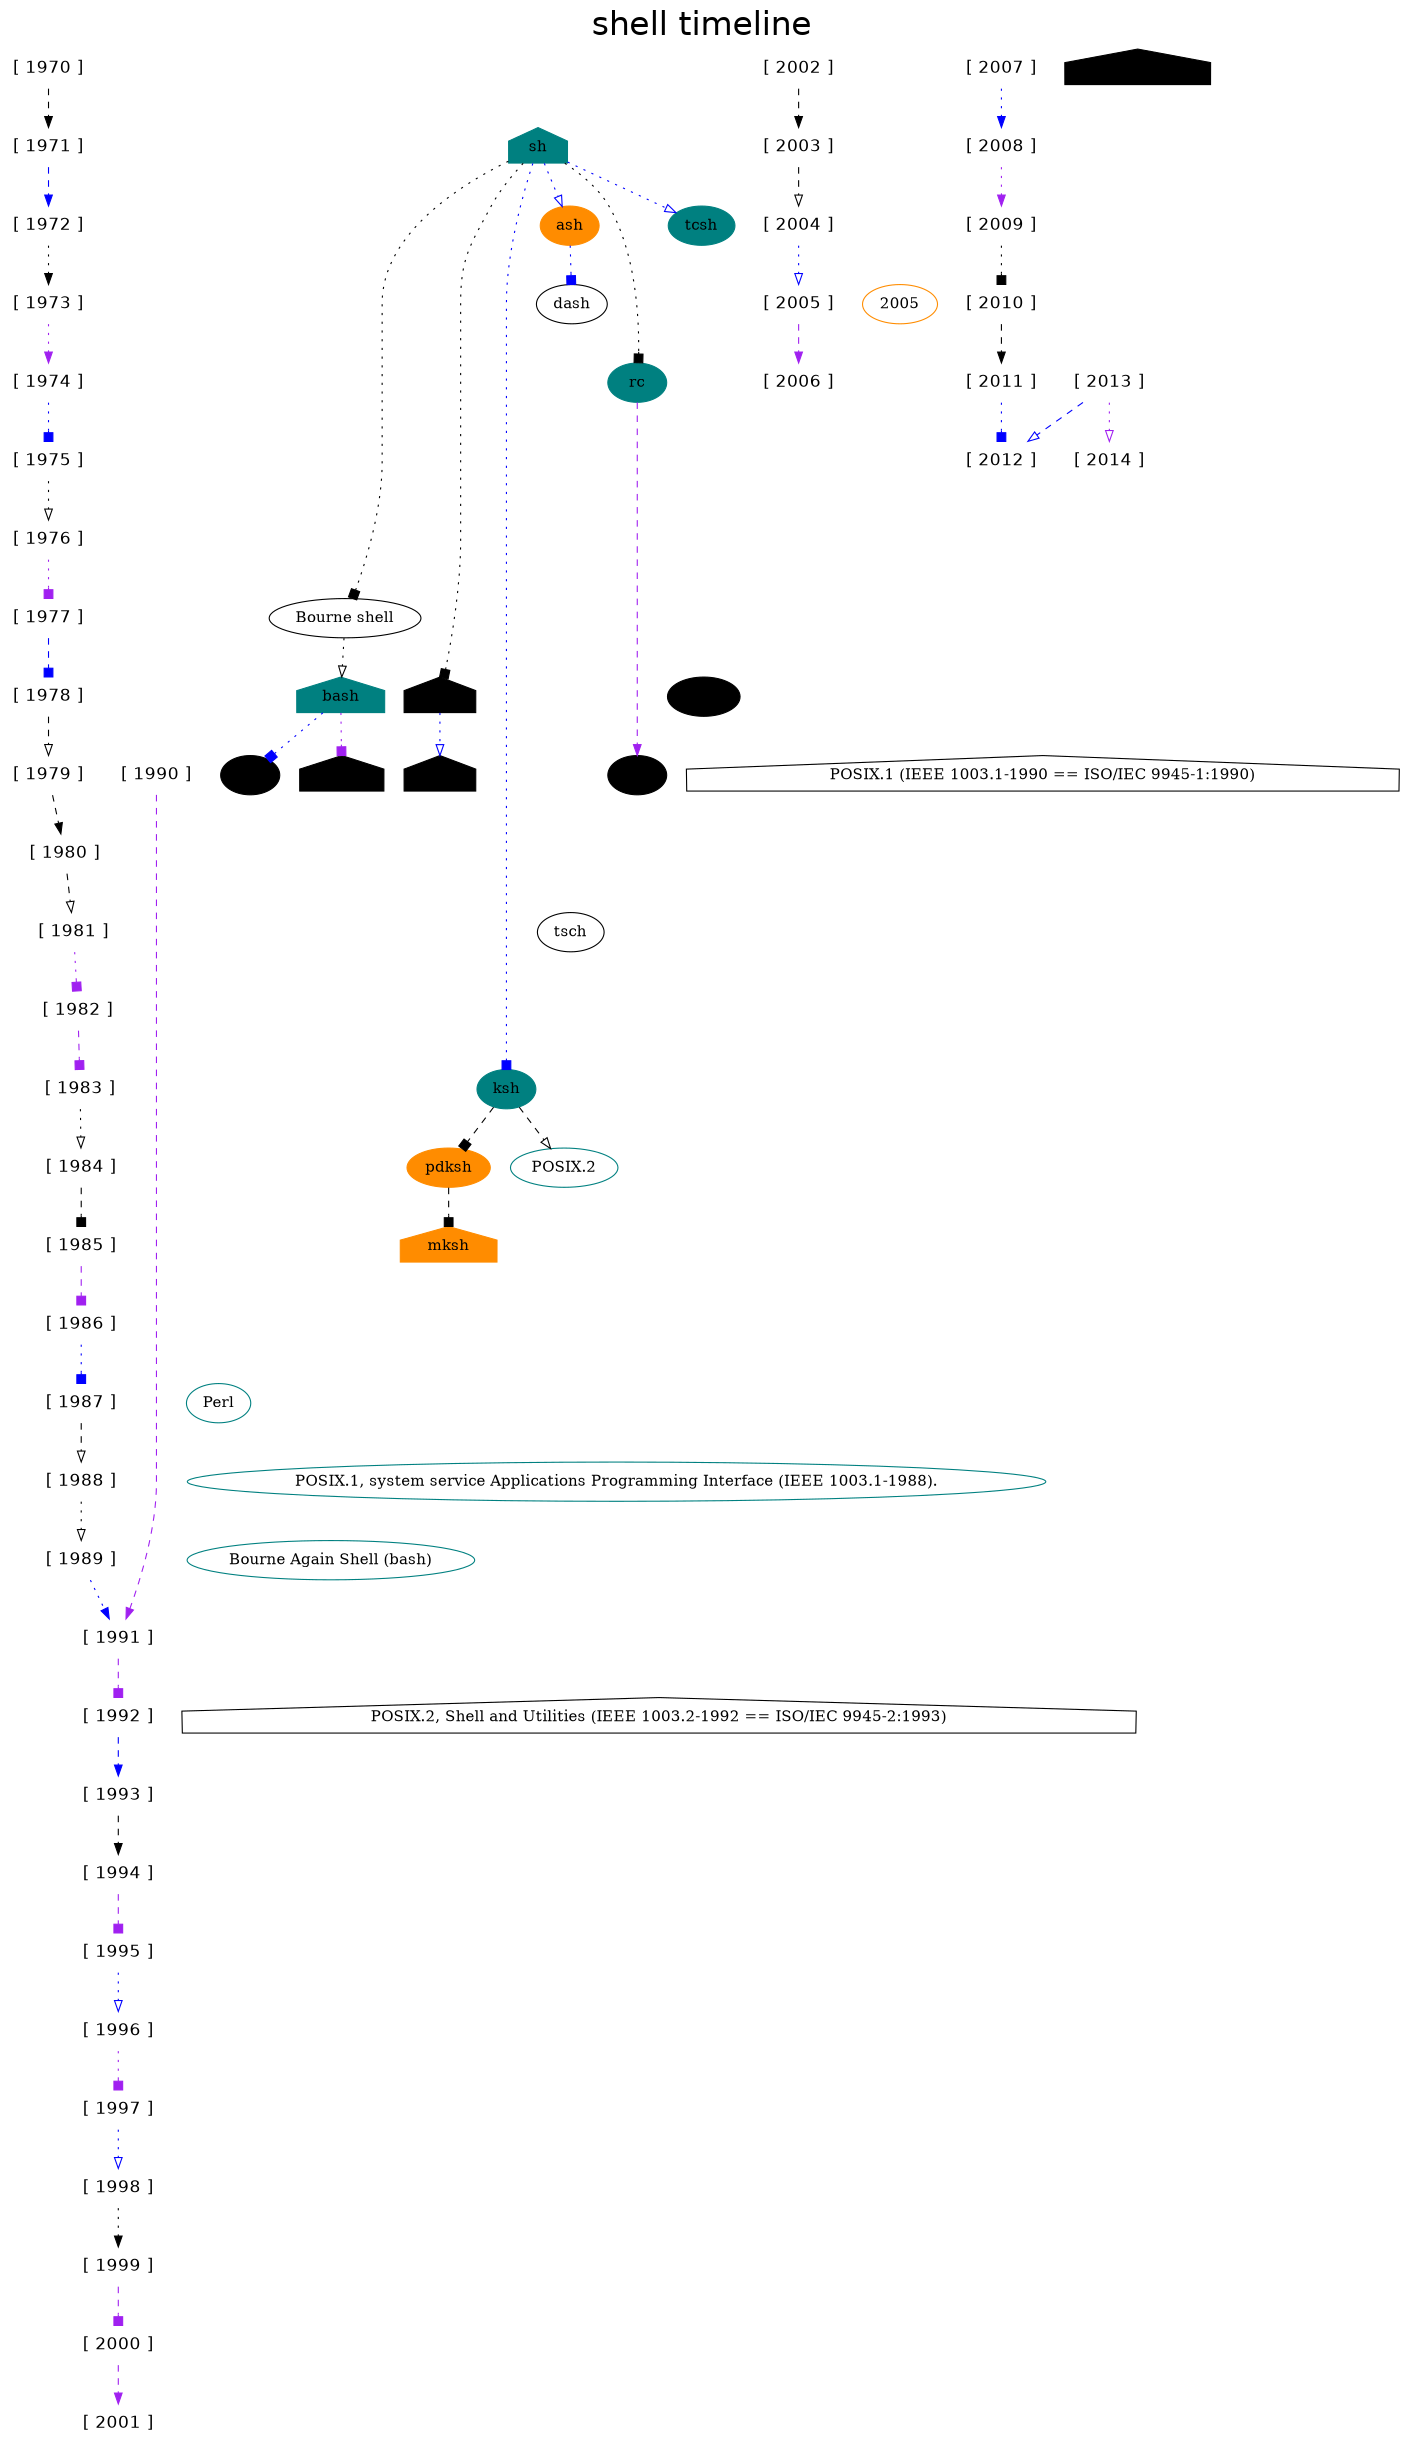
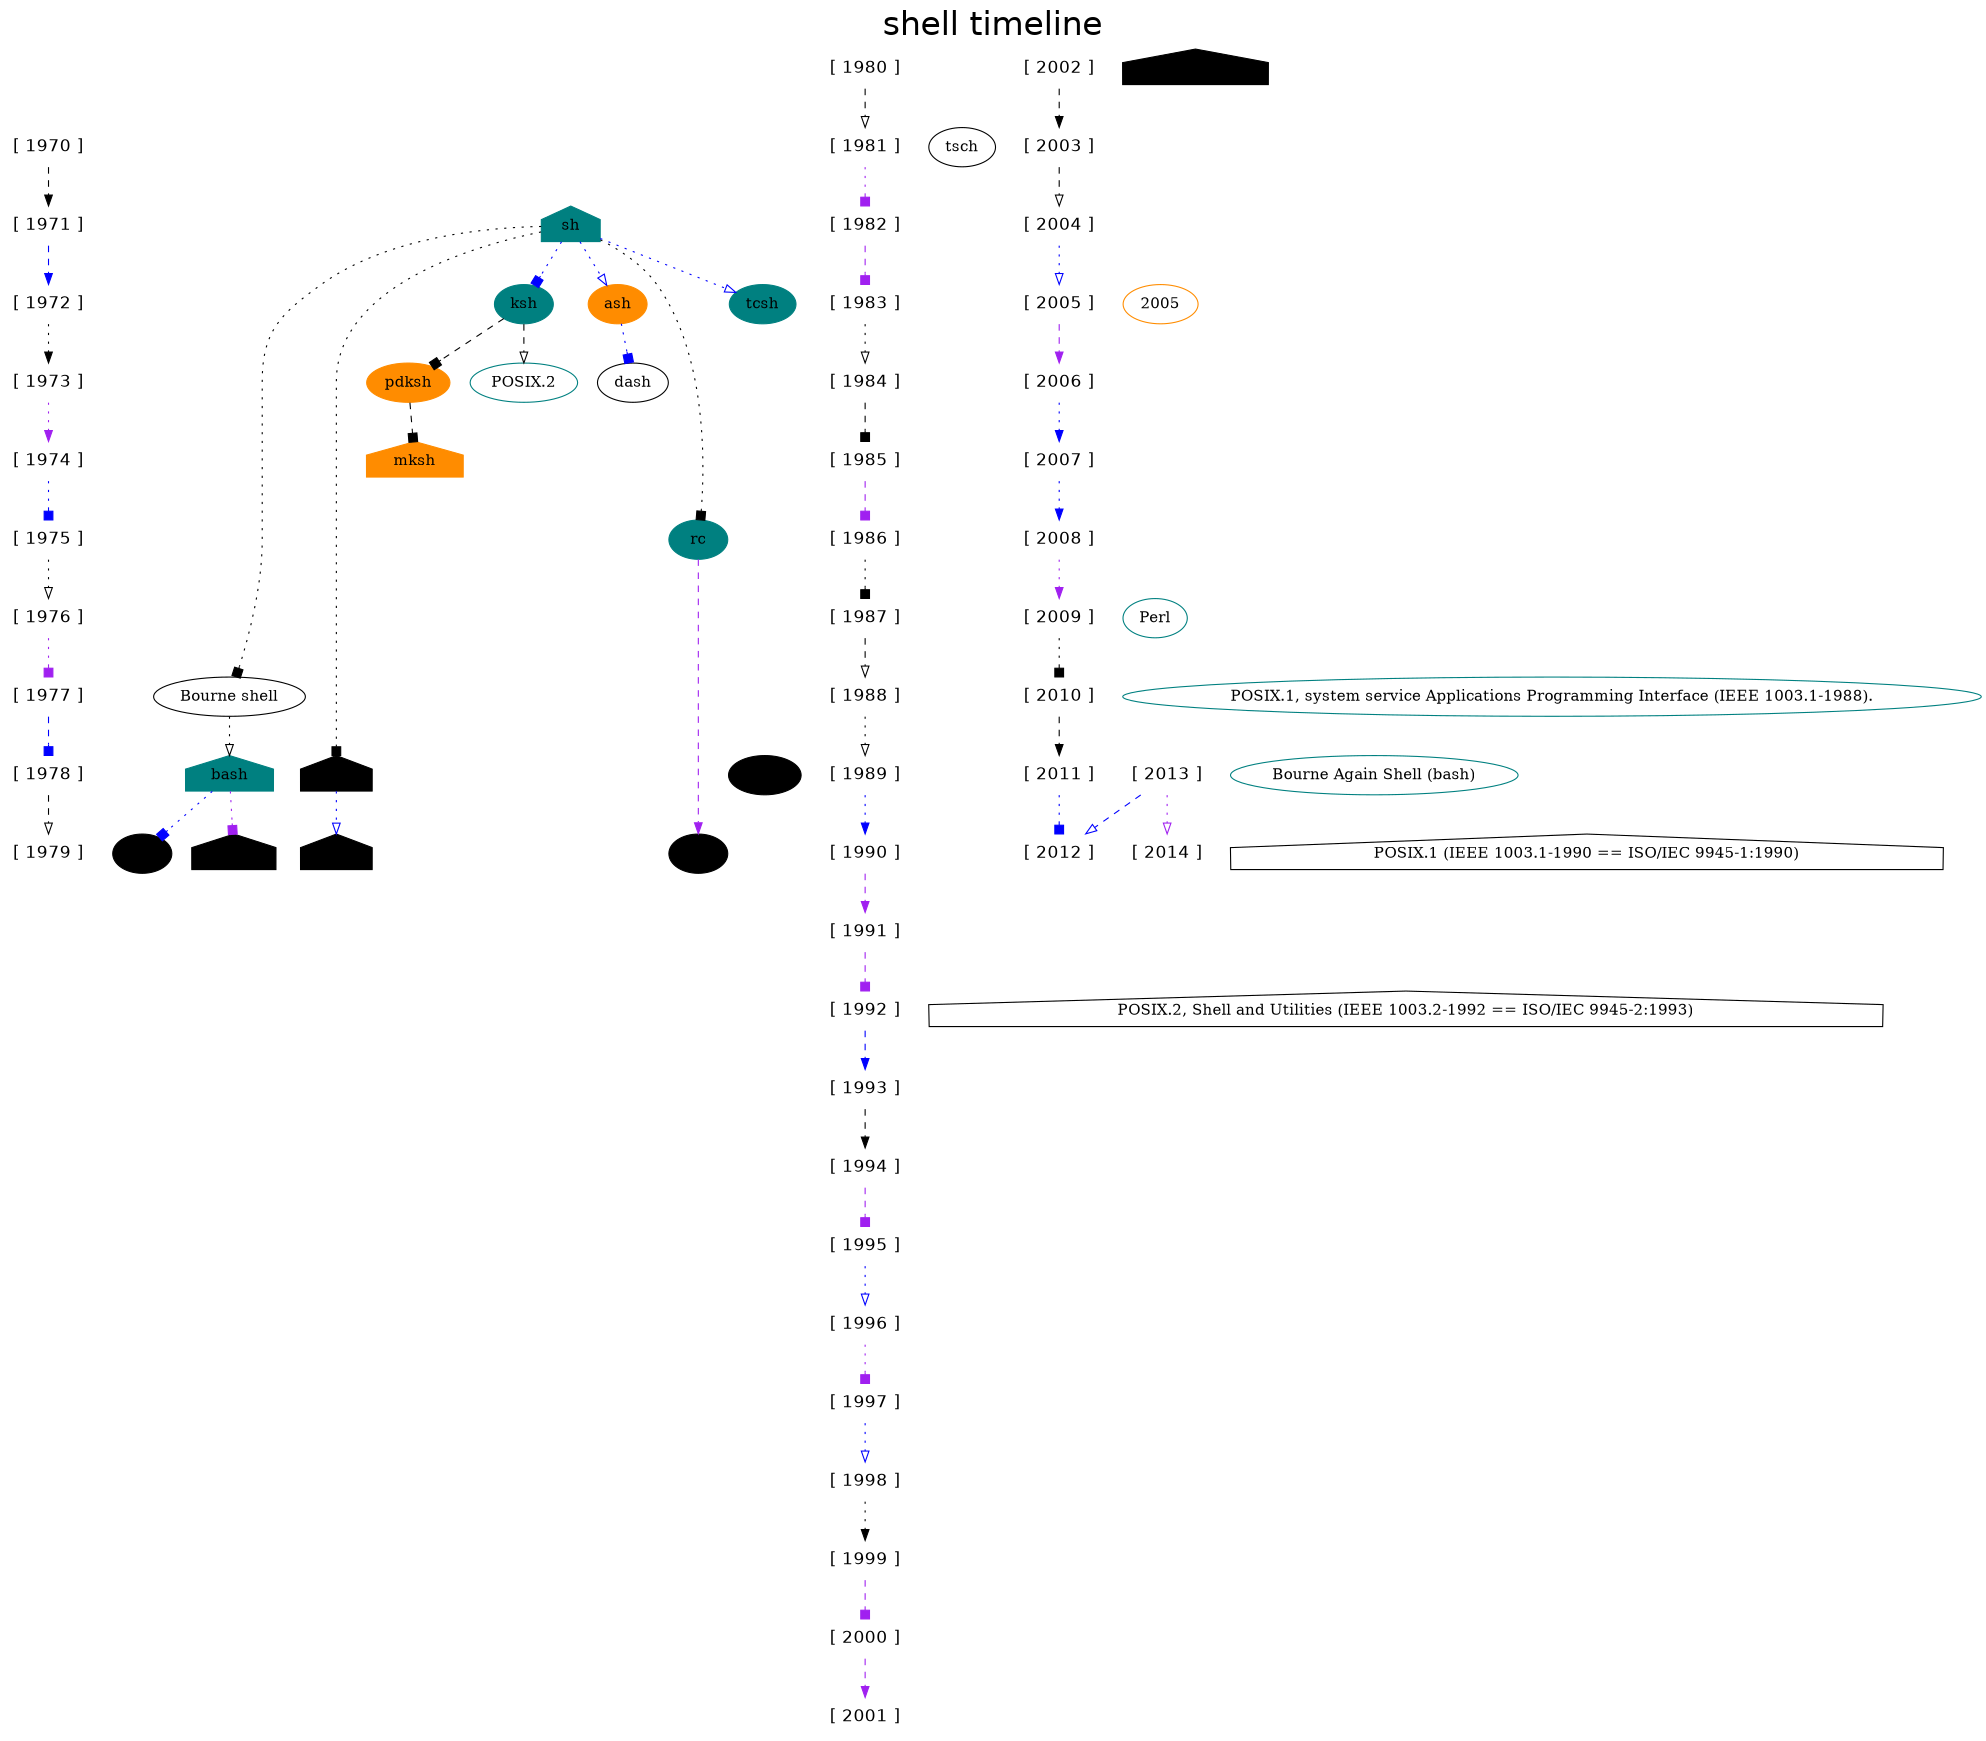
edge "[ 2006 ]" -> "[ 2007 ]": added
edge "[ 1979 ]" -> "[ 1980 ]": removed
edge "[ 1986 ]" -> "[ 1987 ]": color blue -> black
edge "[ 1989 ]" -> "[ 1991 ]": now "[ 1989 ]" -> "[ 1990 ]"
